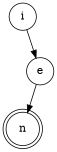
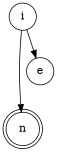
edge "e" -> "n": now "i" -> "n"
